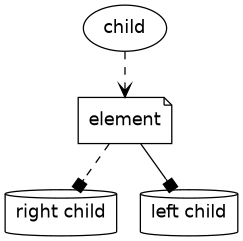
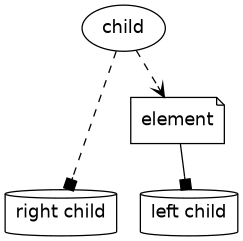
edge "element" -> "right child": now "child" -> "right child"
